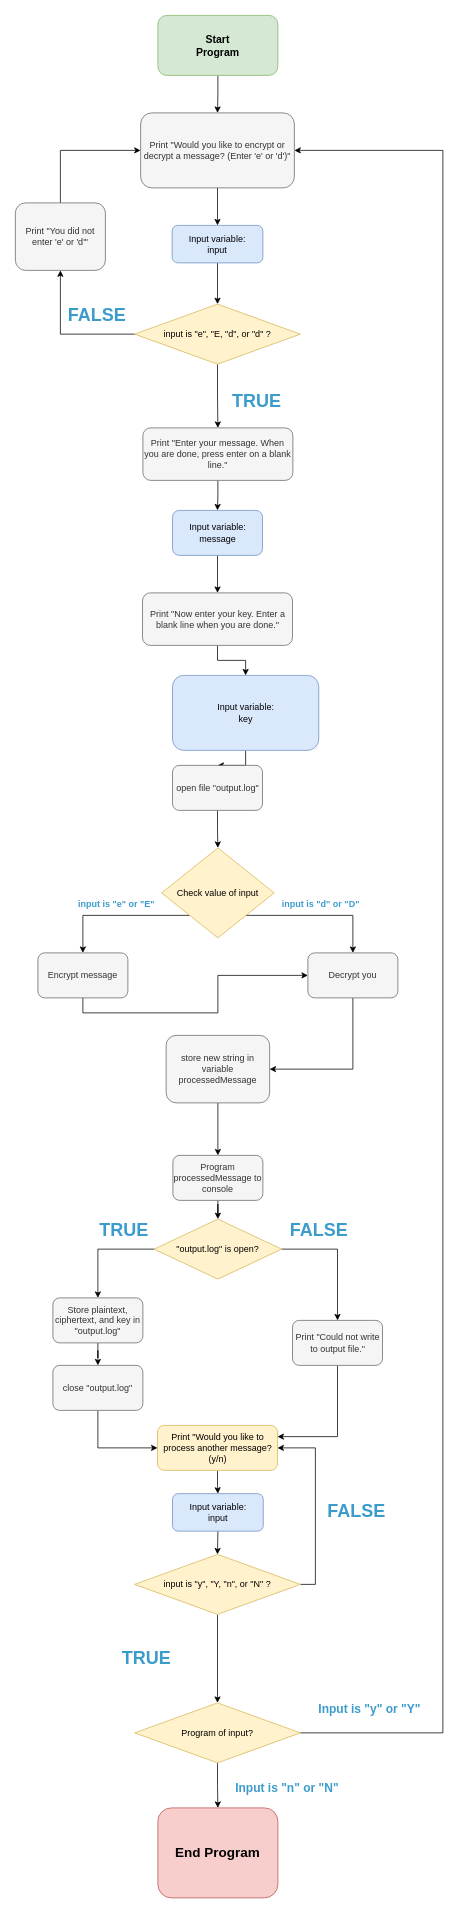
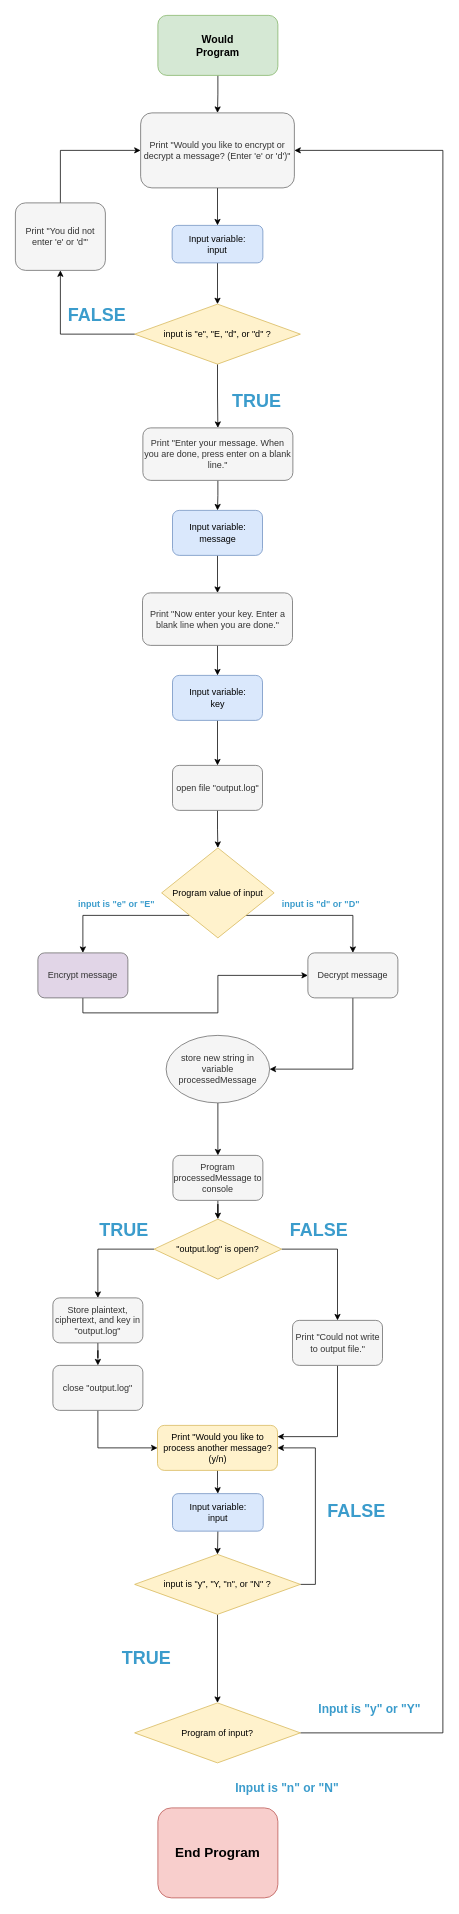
node "Start Program": label "Start Program" -> "Would Program"
node "Input variable: key": size 146x75 -> 90x45
node "Check value of input": label "Check value of input" -> "Program value of input"
node "Encrypt message": fillcolor #f5f5f5 -> #e1d5e7
node "Decrypt you": label "Decrypt you" -> "Decrypt message"
node "store new string in variable processedMessage": shape rounded rectangle -> ellipse
edge "Program of input?" -> "End Program": removed
